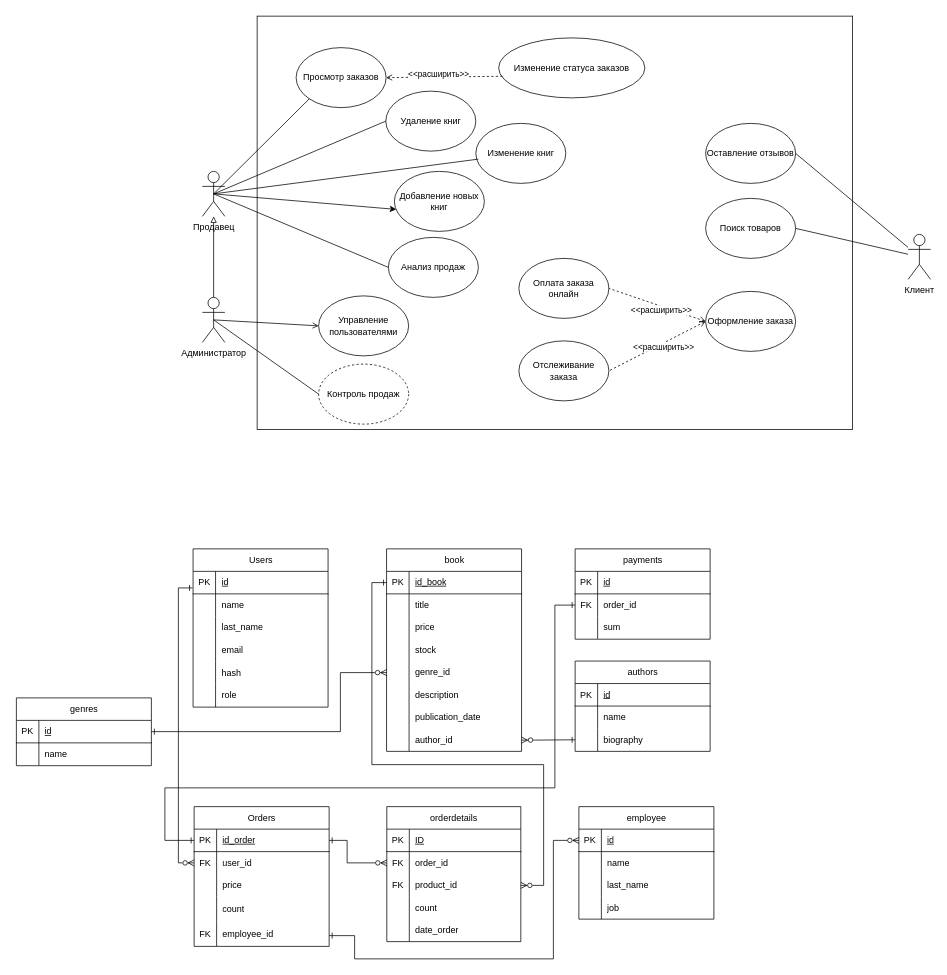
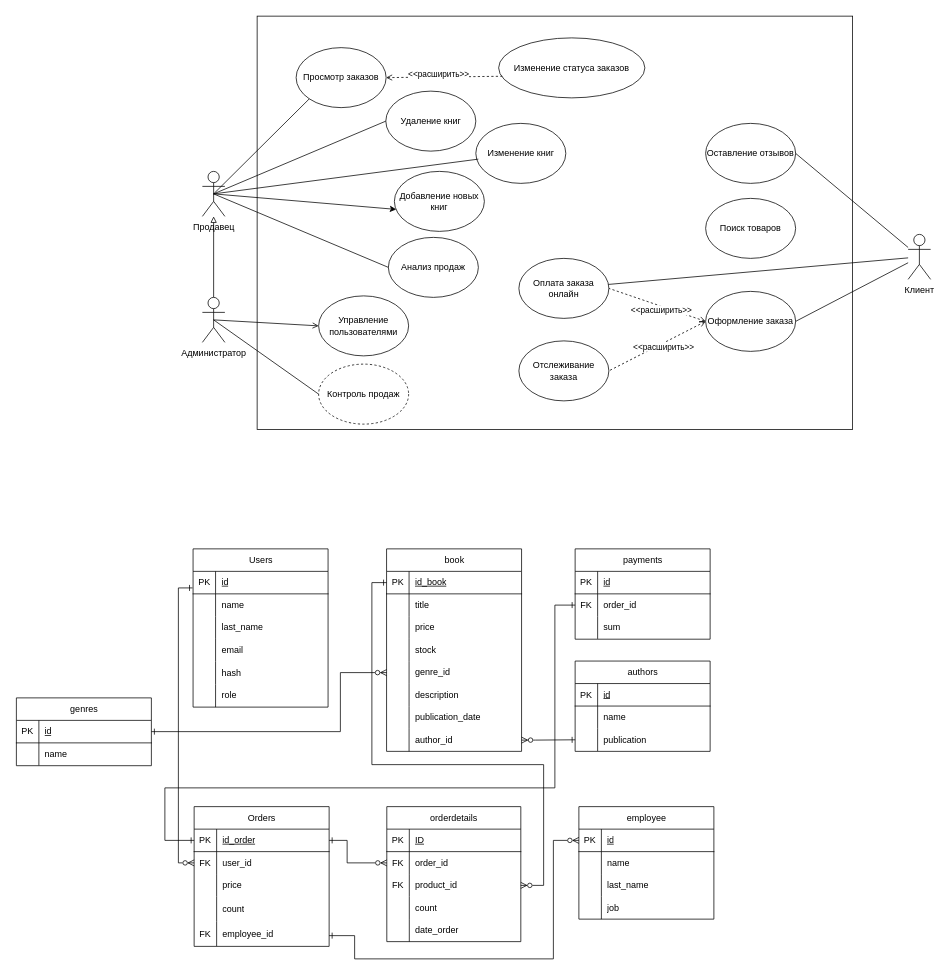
edge "Поиск товаров" -- "Клиент": now "Оплата заказа онлайн" -- "Клиент"
edge "Клиент" -- "Оформление заказа": added
node "biography": label "biography" -> "publication"
